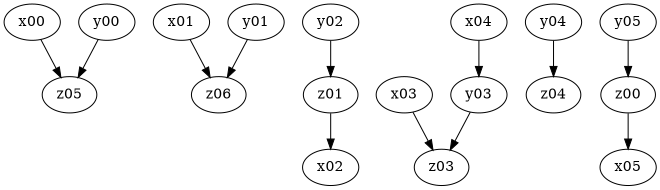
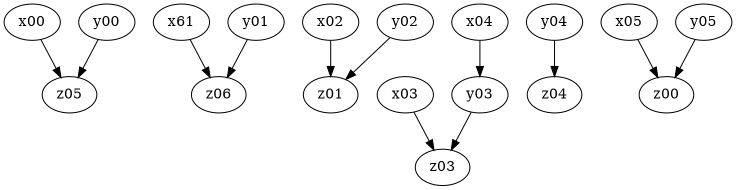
node "x01": label "x01" -> "x61"
edge "z01" -> "x02": reversed
edge "z00" -> "x05": reversed
